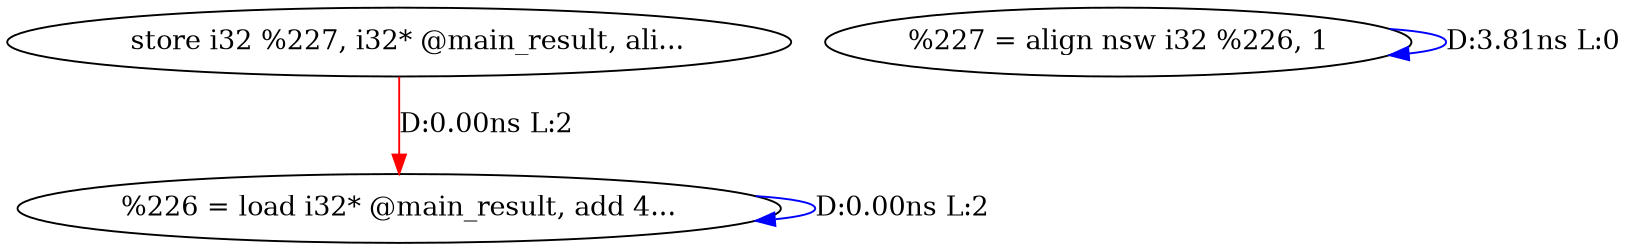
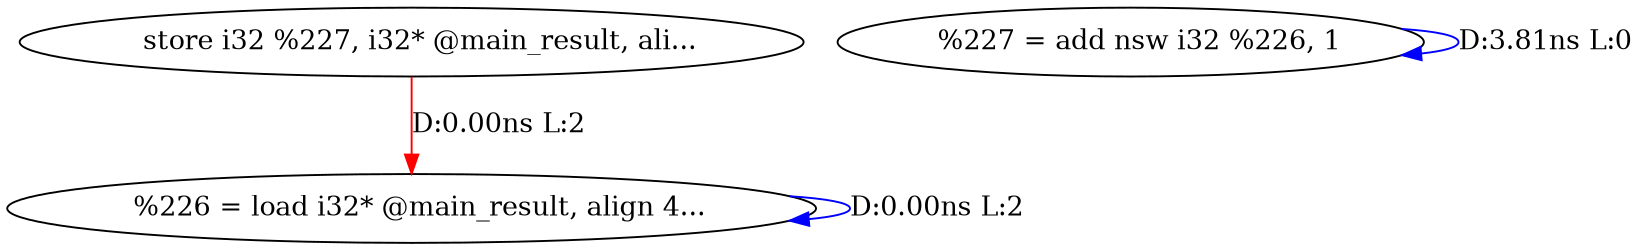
node "%227 = align nsw i32 %226, 1": label "%227 = align nsw i32 %226, 1" -> "%227 = add nsw i32 %226, 1"
node "%226 = load i32* @main_result, add 4...": label "%226 = load i32* @main_result, add 4..." -> "%226 = load i32* @main_result, align 4..."
